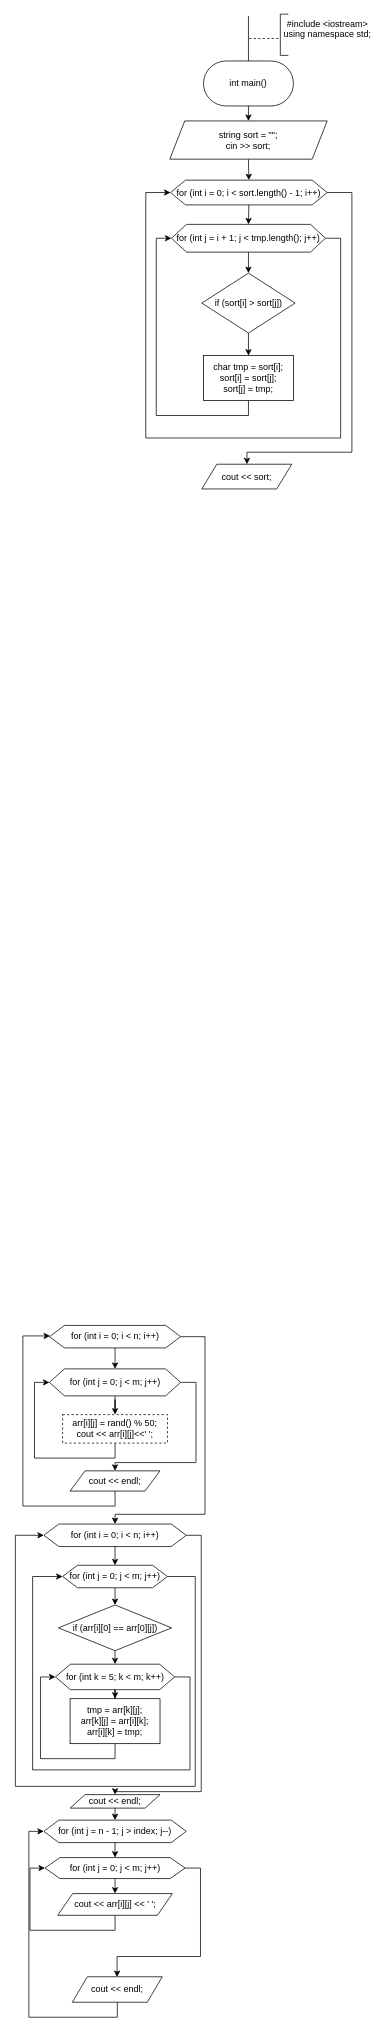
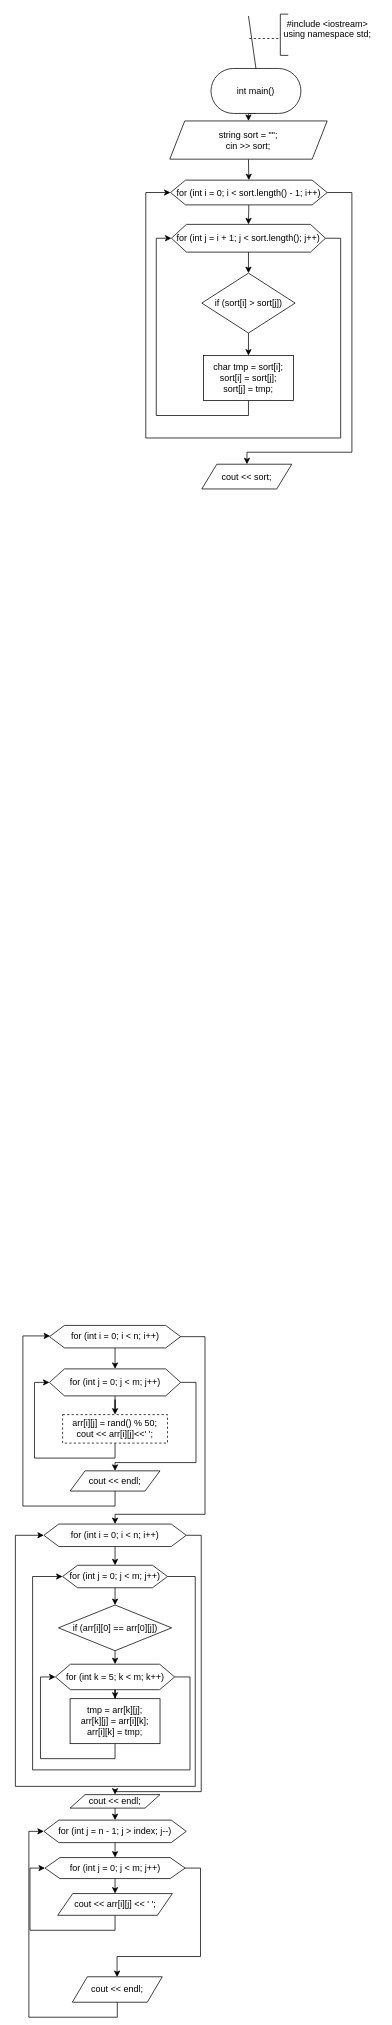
node "int main()": moved (249, 83) -> (256, 90)
node "for (int j = i + 1; j < tmp.length(); j++)": label "for (int j = i + 1; j < tmp.length(); j++)" -> "for (int j = i + 1; j < sort.length(); j++)"
